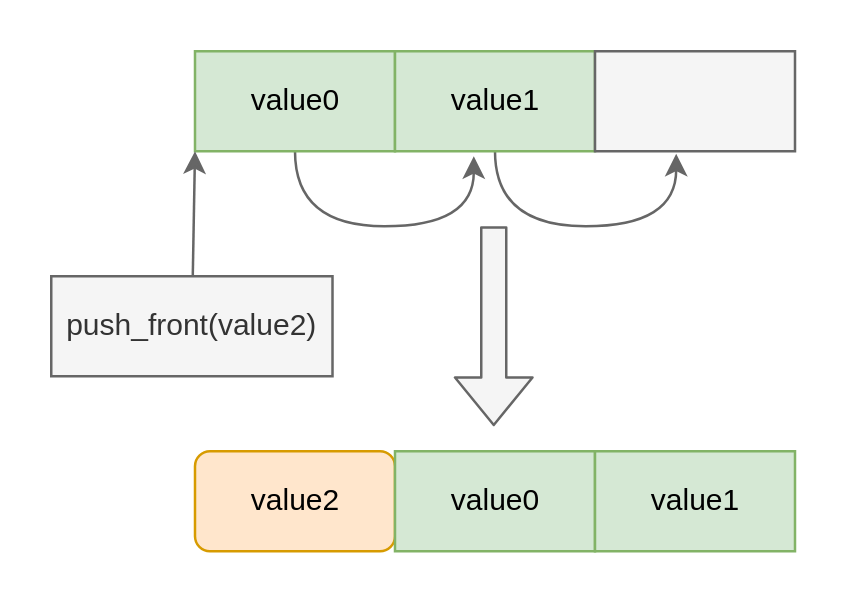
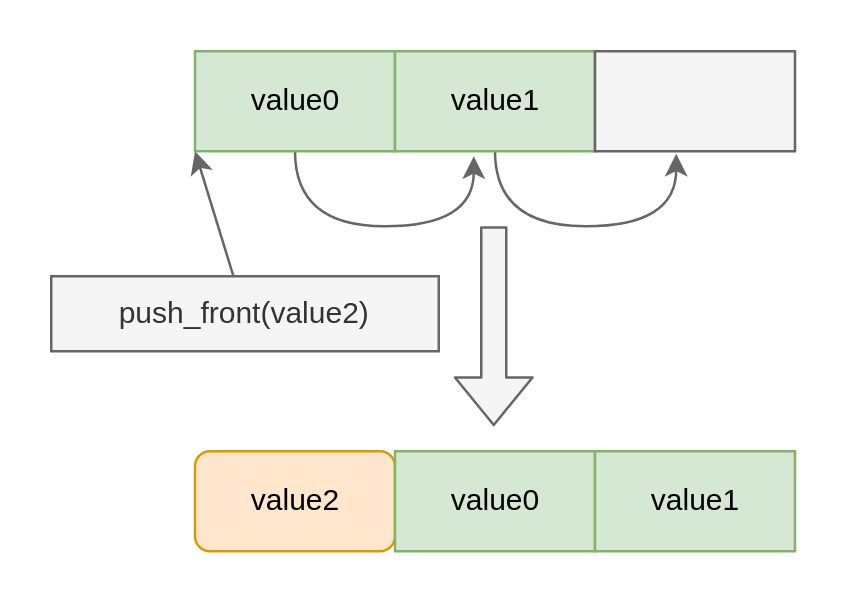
node "push_front(value2)": size 281x100 -> 388x75
